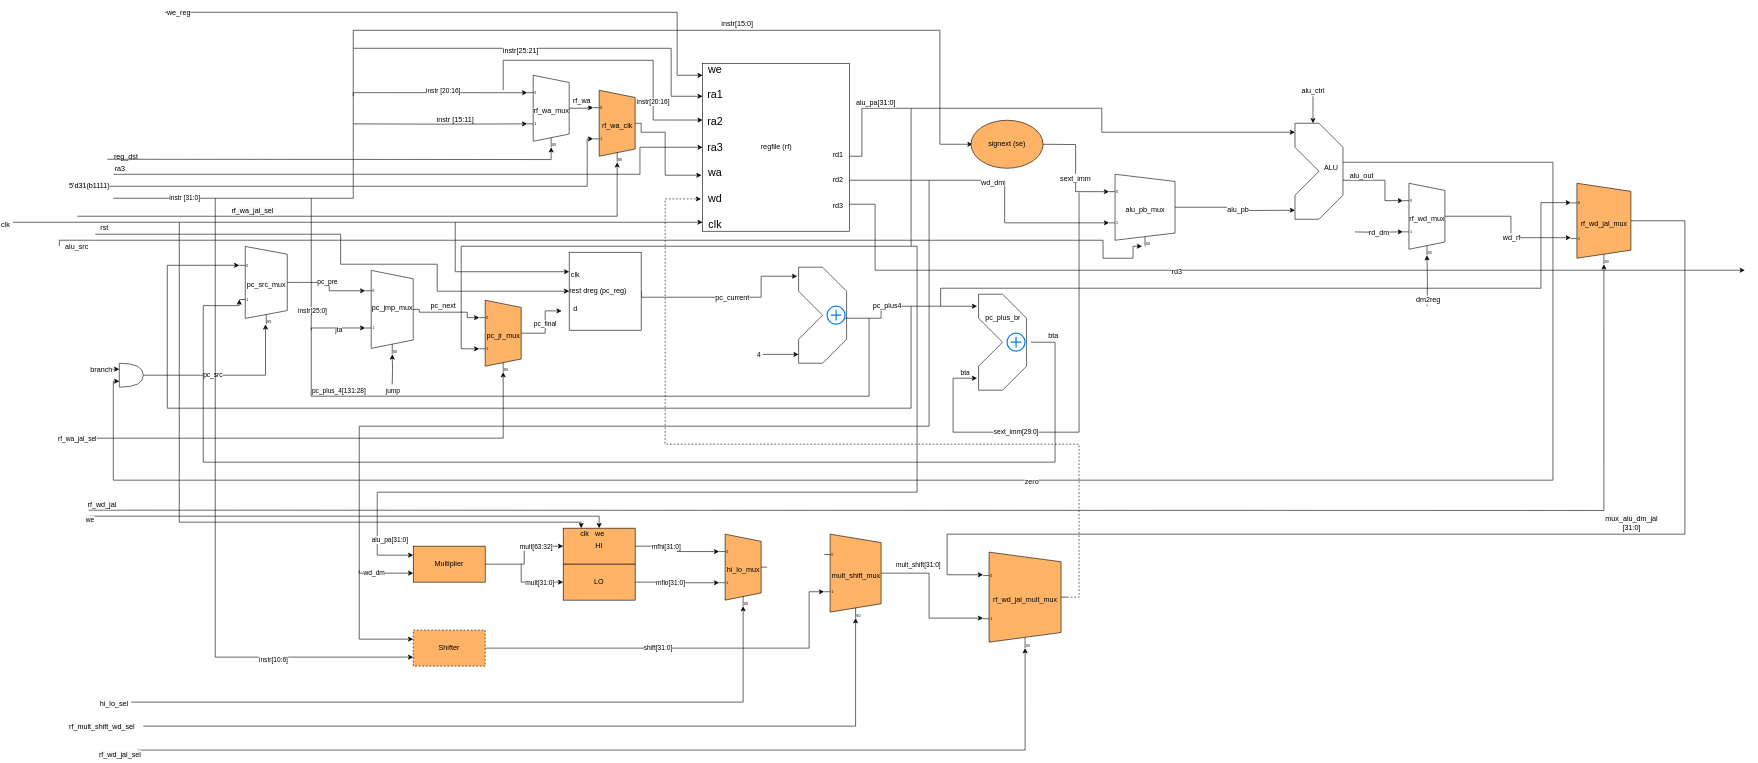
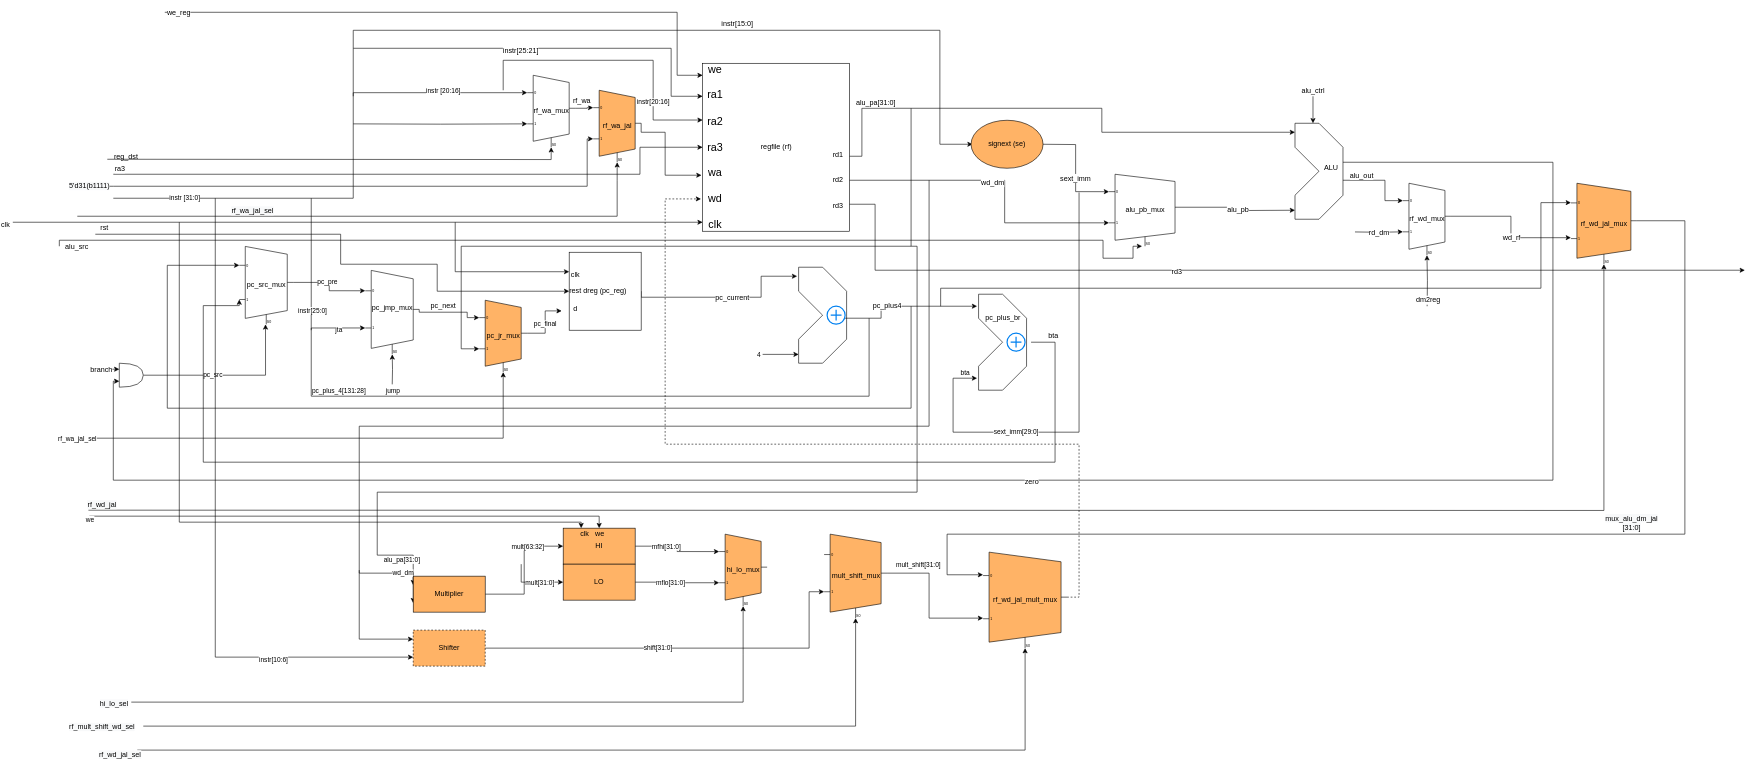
node "rf_wa_clk": label "rf_wa_clk" -> "rf_wa_jal"
node "instr [15:11]": removed
node "Multiplier": moved (449, 564) -> (449, 594)
